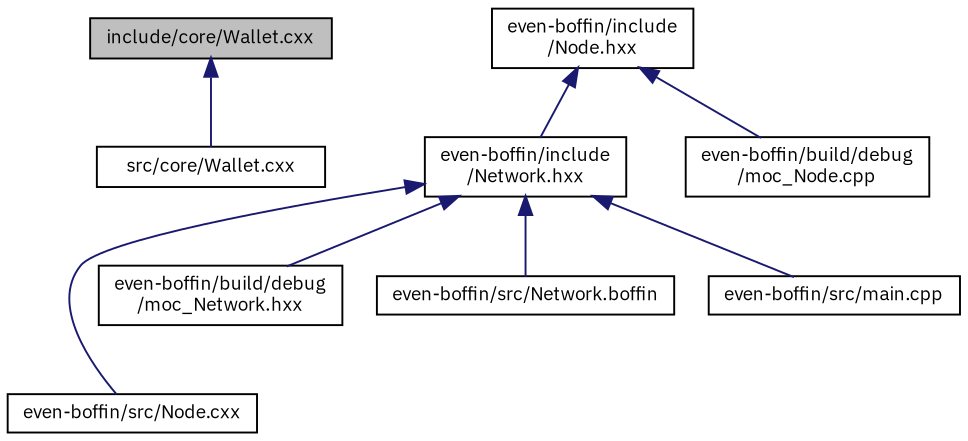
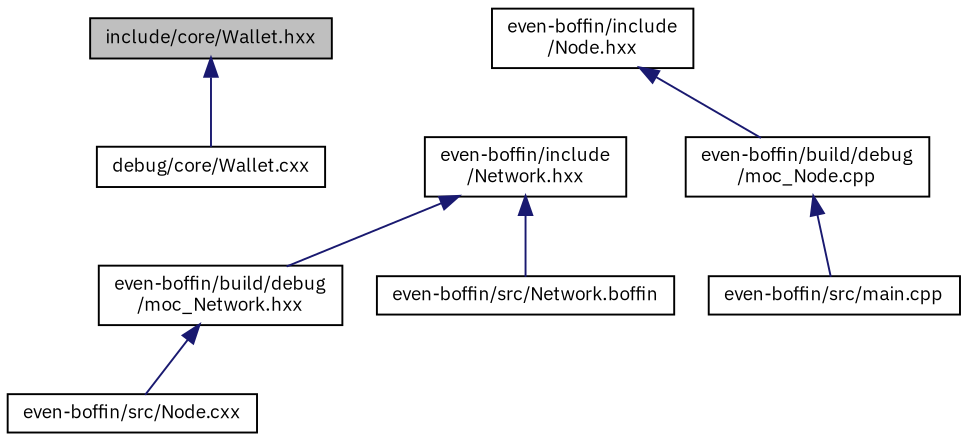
node "include/core/Wallet.cxx": label "include/core/Wallet.cxx" -> "include/core/Wallet.hxx"
edge "even-boffin/include /Network.hxx" -> "even-boffin/include /Node.hxx": removed
node "src/core/Wallet.cxx": label "src/core/Wallet.cxx" -> "debug/core/Wallet.cxx"
edge "even-boffin/src/Node.cxx" -> "even-boffin/include /Network.hxx": now "even-boffin/src/Node.cxx" -> "even-boffin/build/debug /moc_Network.hxx"
edge "even-boffin/src/main.cpp" -> "even-boffin/include /Network.hxx": now "even-boffin/src/main.cpp" -> "even-boffin/build/debug /moc_Node.cpp"
